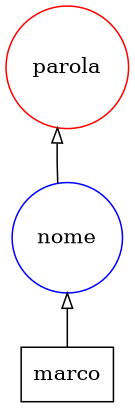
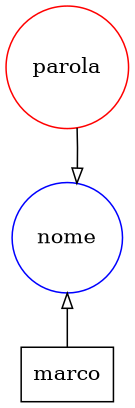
edge "nome" -> "parola": reversed
